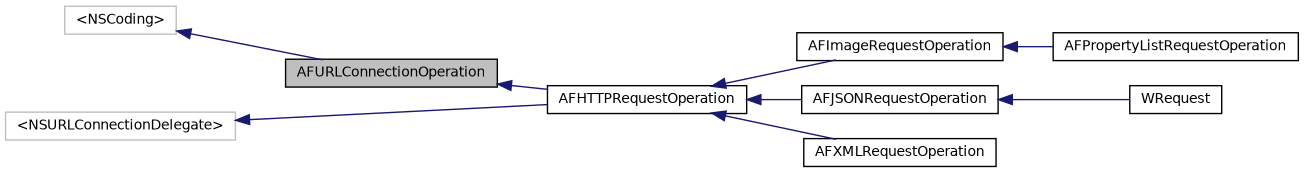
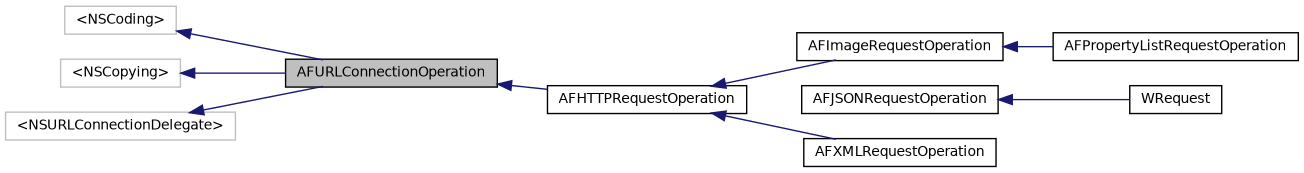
node "<NSCopying>": added
edge "AFJSONRequestOperation" -> "AFHTTPRequestOperation": removed
edge "AFHTTPRequestOperation" -> "<NSURLConnectionDelegate>": now "AFURLConnectionOperation" -> "<NSURLConnectionDelegate>"
